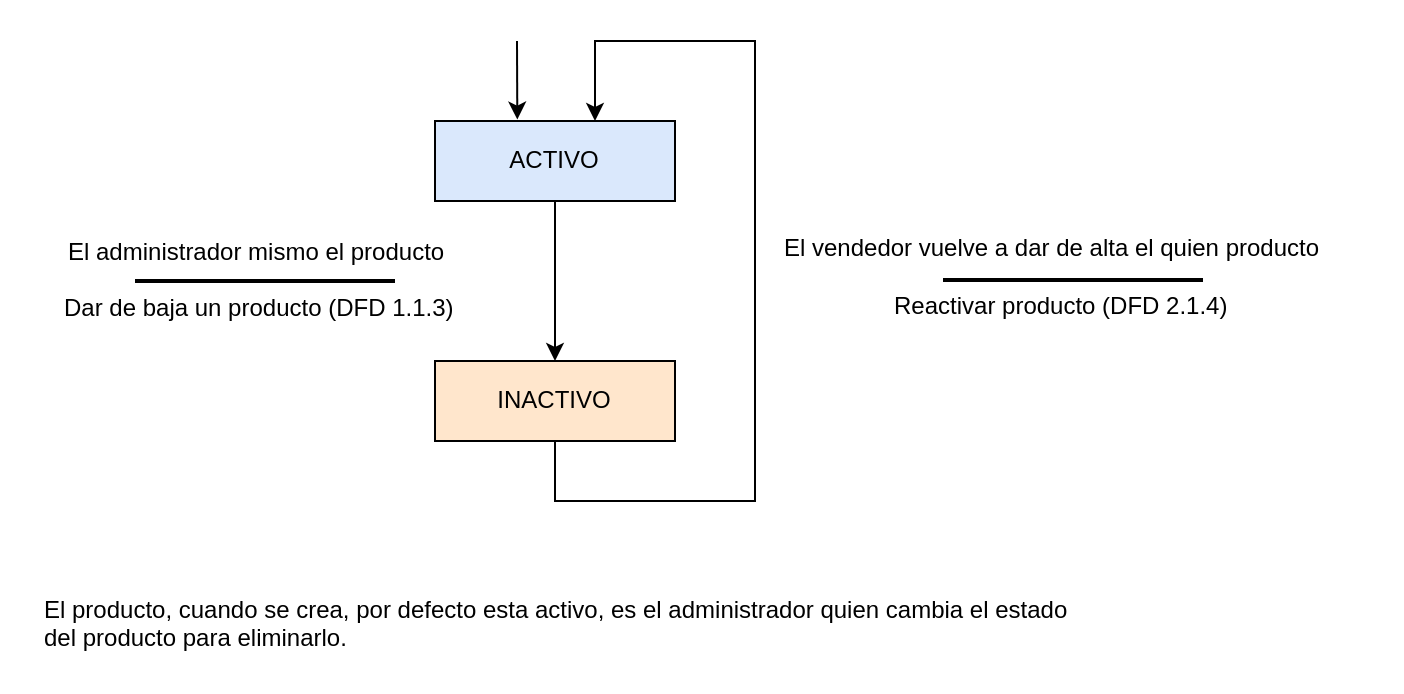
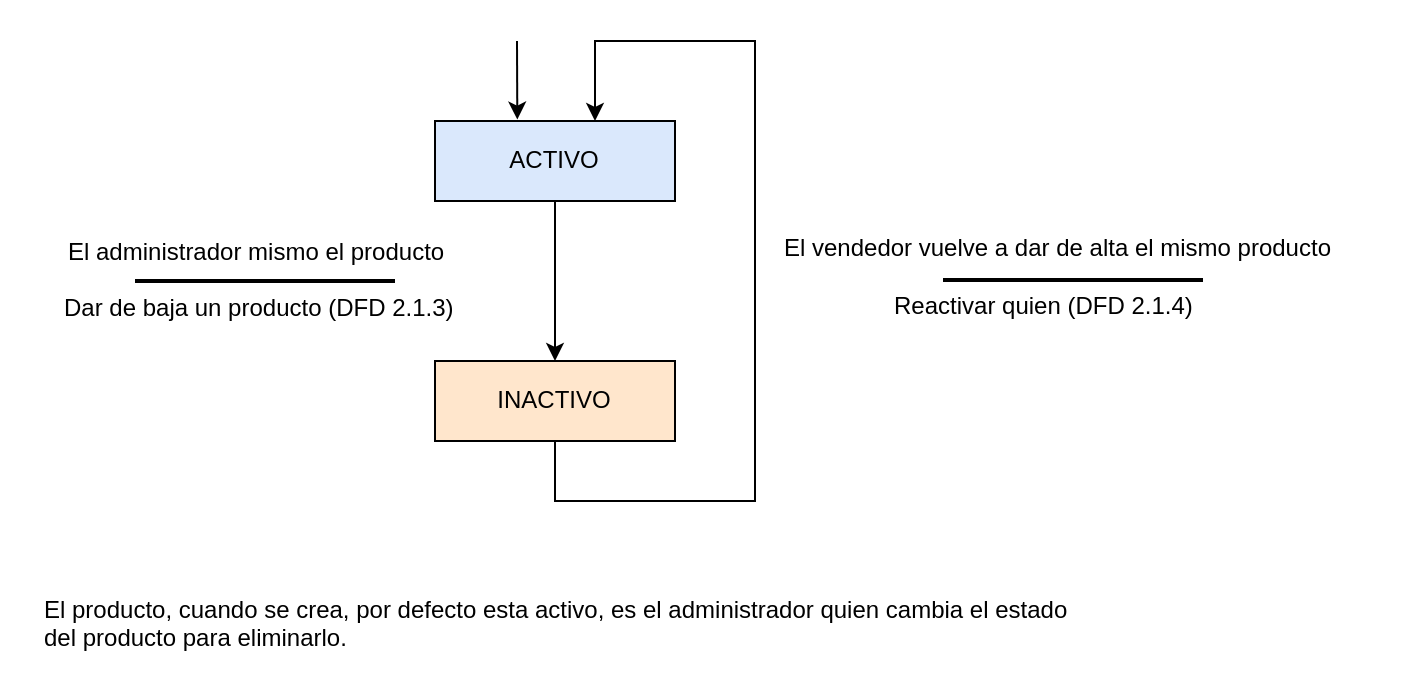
node "El vendedor vuelve a dar de alta el quien producto": label "El vendedor vuelve a dar de alta el quien producto" -> "El vendedor vuelve a dar de alta el mismo producto"
node "Reactivar producto (DFD 2.1.4)": label "Reactivar producto (DFD 2.1.4)" -> "Reactivar quien (DFD 2.1.4)"
node "Dar de baja un producto (DFD 1.1.3)": label "Dar de baja un producto (DFD 1.1.3)" -> "Dar de baja un producto (DFD 2.1.3)"
